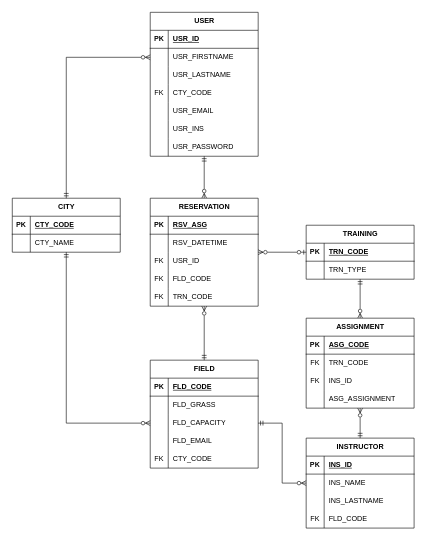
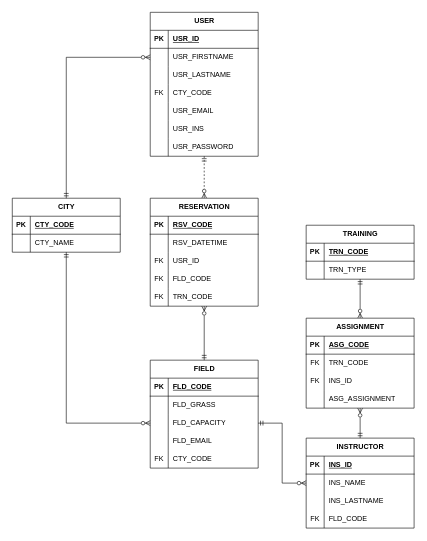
edge "USER" -- "RESERVATION": style solid -> dashed
node "RSV_ASG": label "RSV_ASG" -> "RSV_CODE"
edge "RESERVATION" -- "TRAINING": removed
